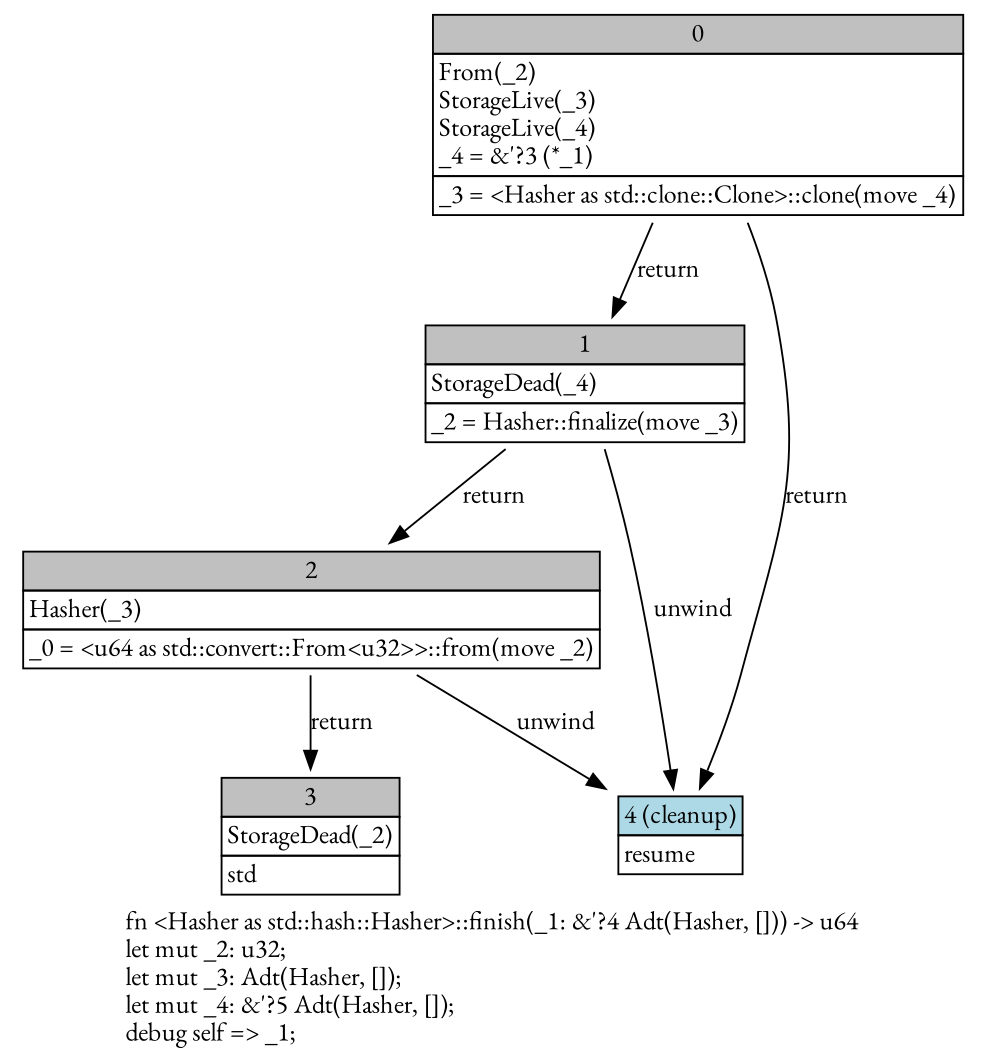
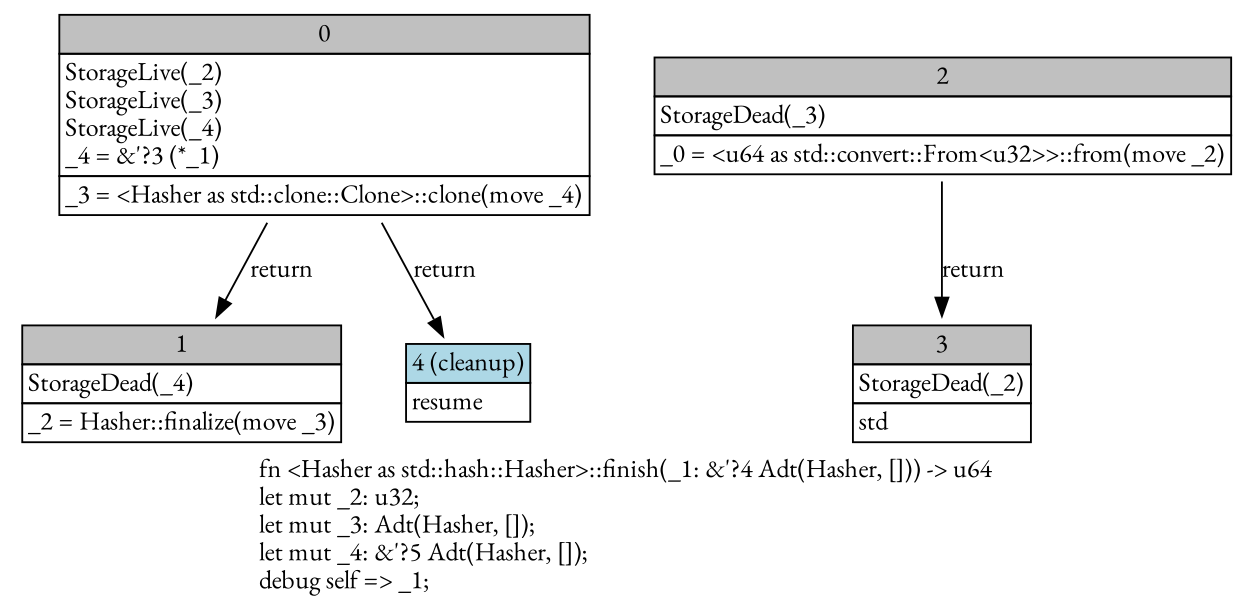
node "0": text "From(_2)" -> "StorageLive(_2)"
edge "1" -> "2": removed, label "return"
node "2": text "Hasher(_3)" -> "StorageDead(_3)"
edge "1" -> "4 (cleanup)": removed, label "unwind"
edge "2" -> "4 (cleanup)": removed, label "unwind"
